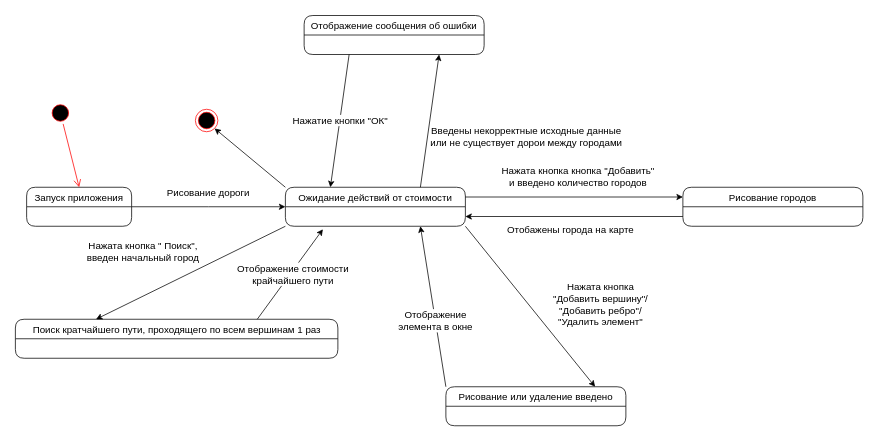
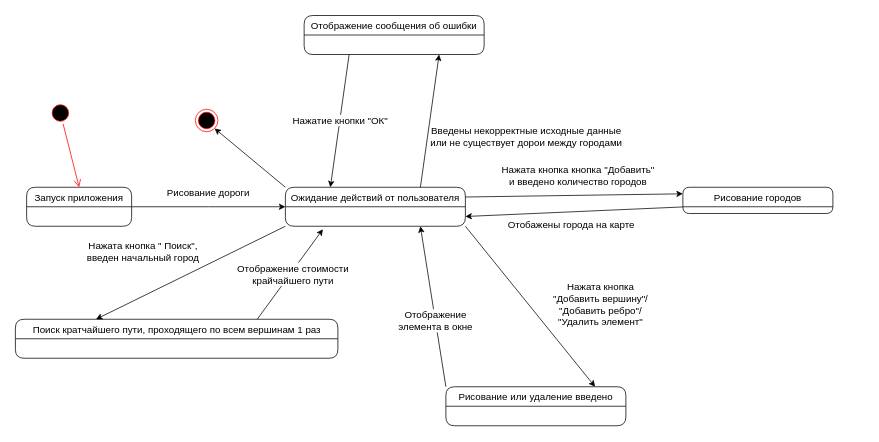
node "Ожидание действий от стоимости": label "Ожидание действий от стоимости" -> "Ожидание действий от пользователя"
node "Рисование городов": size 180x39 -> 150x26
